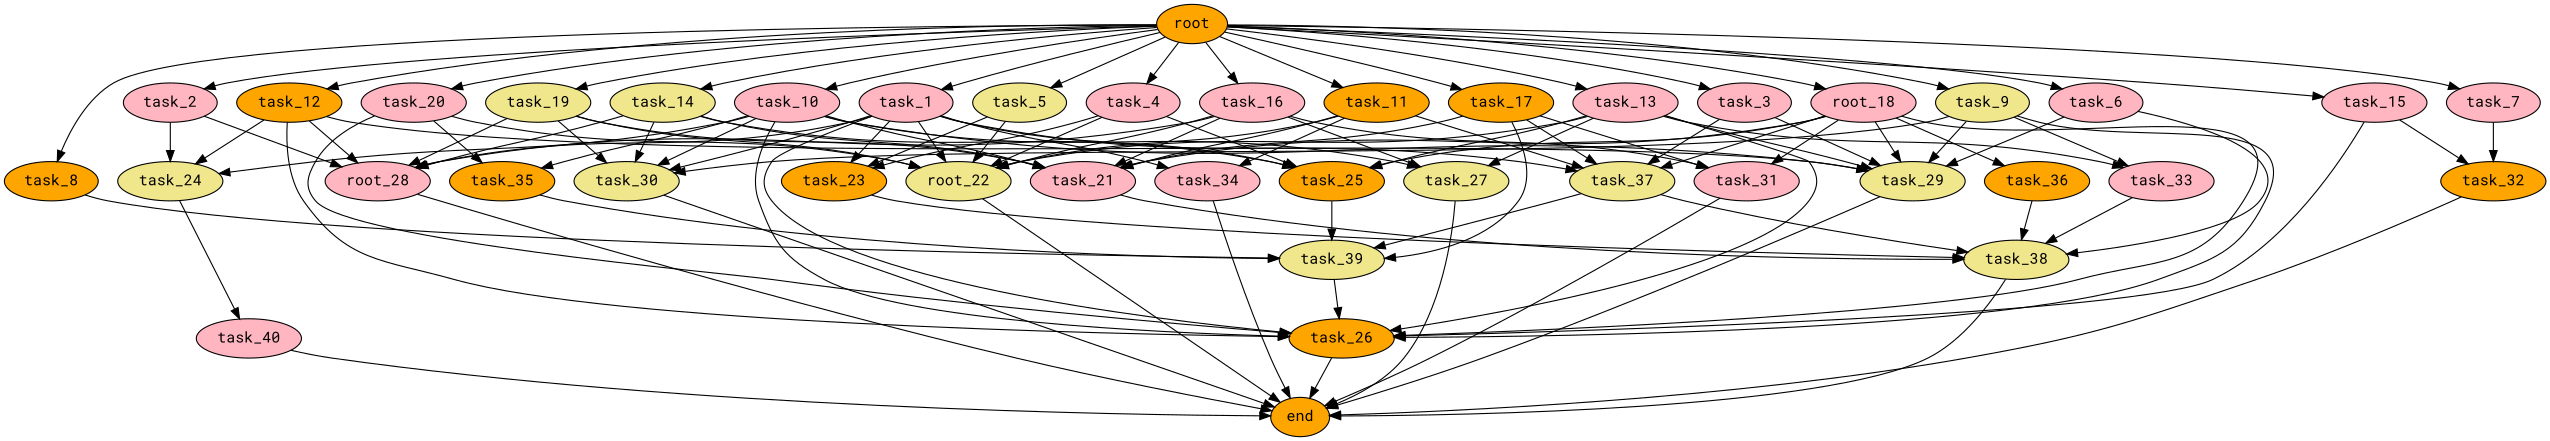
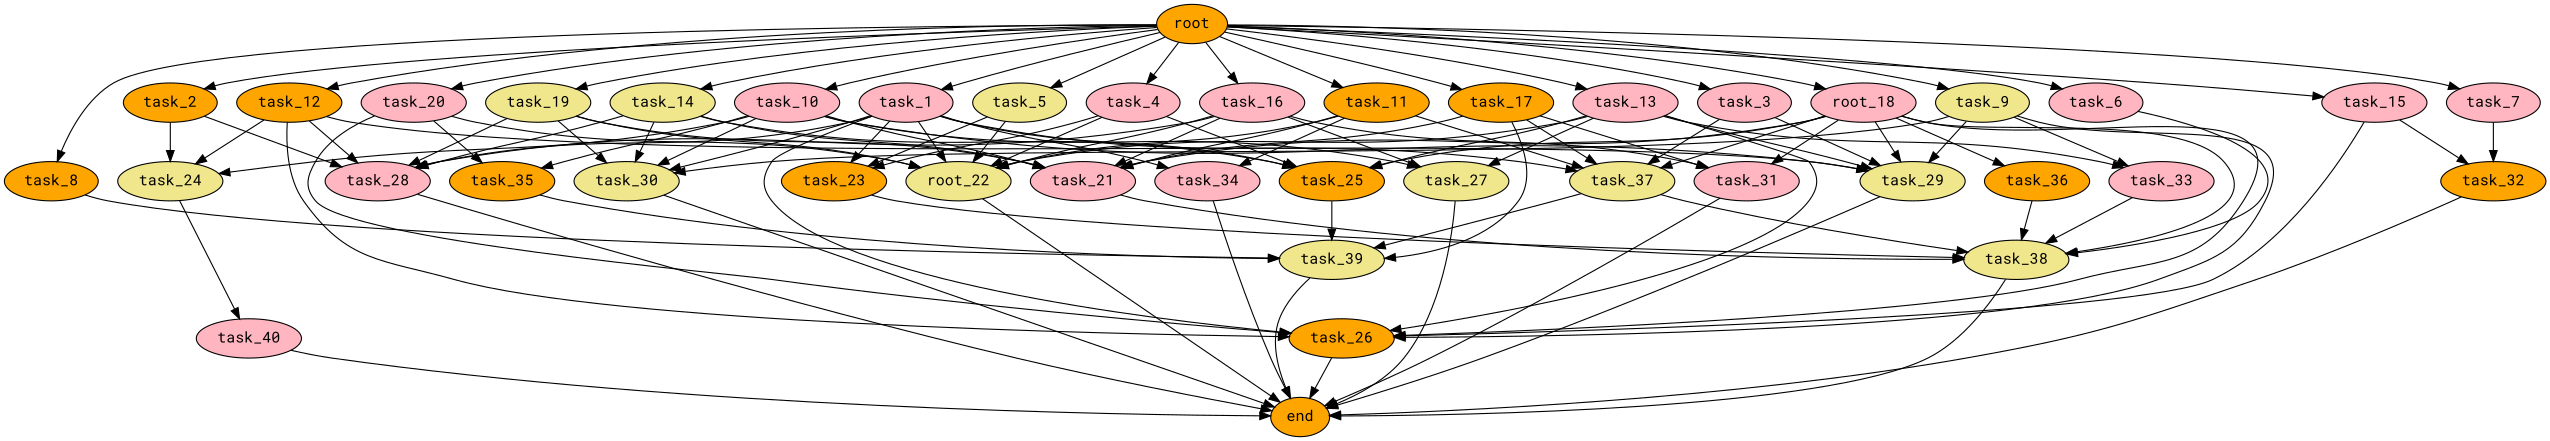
node "task_2": fillcolor lightpink -> orange
edge "task_6" -> "task_29": removed
edge "root_18" -> "task_38": added
node "root_28": label "root_28" -> "task_28"
edge "task_39" -> "task_26": now "task_39" -> "end"
edge "task_10" -> "task_26": removed
